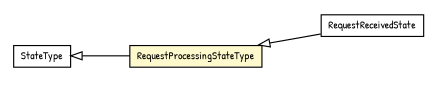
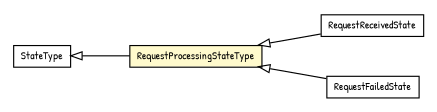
node "RequestFailedState": added
